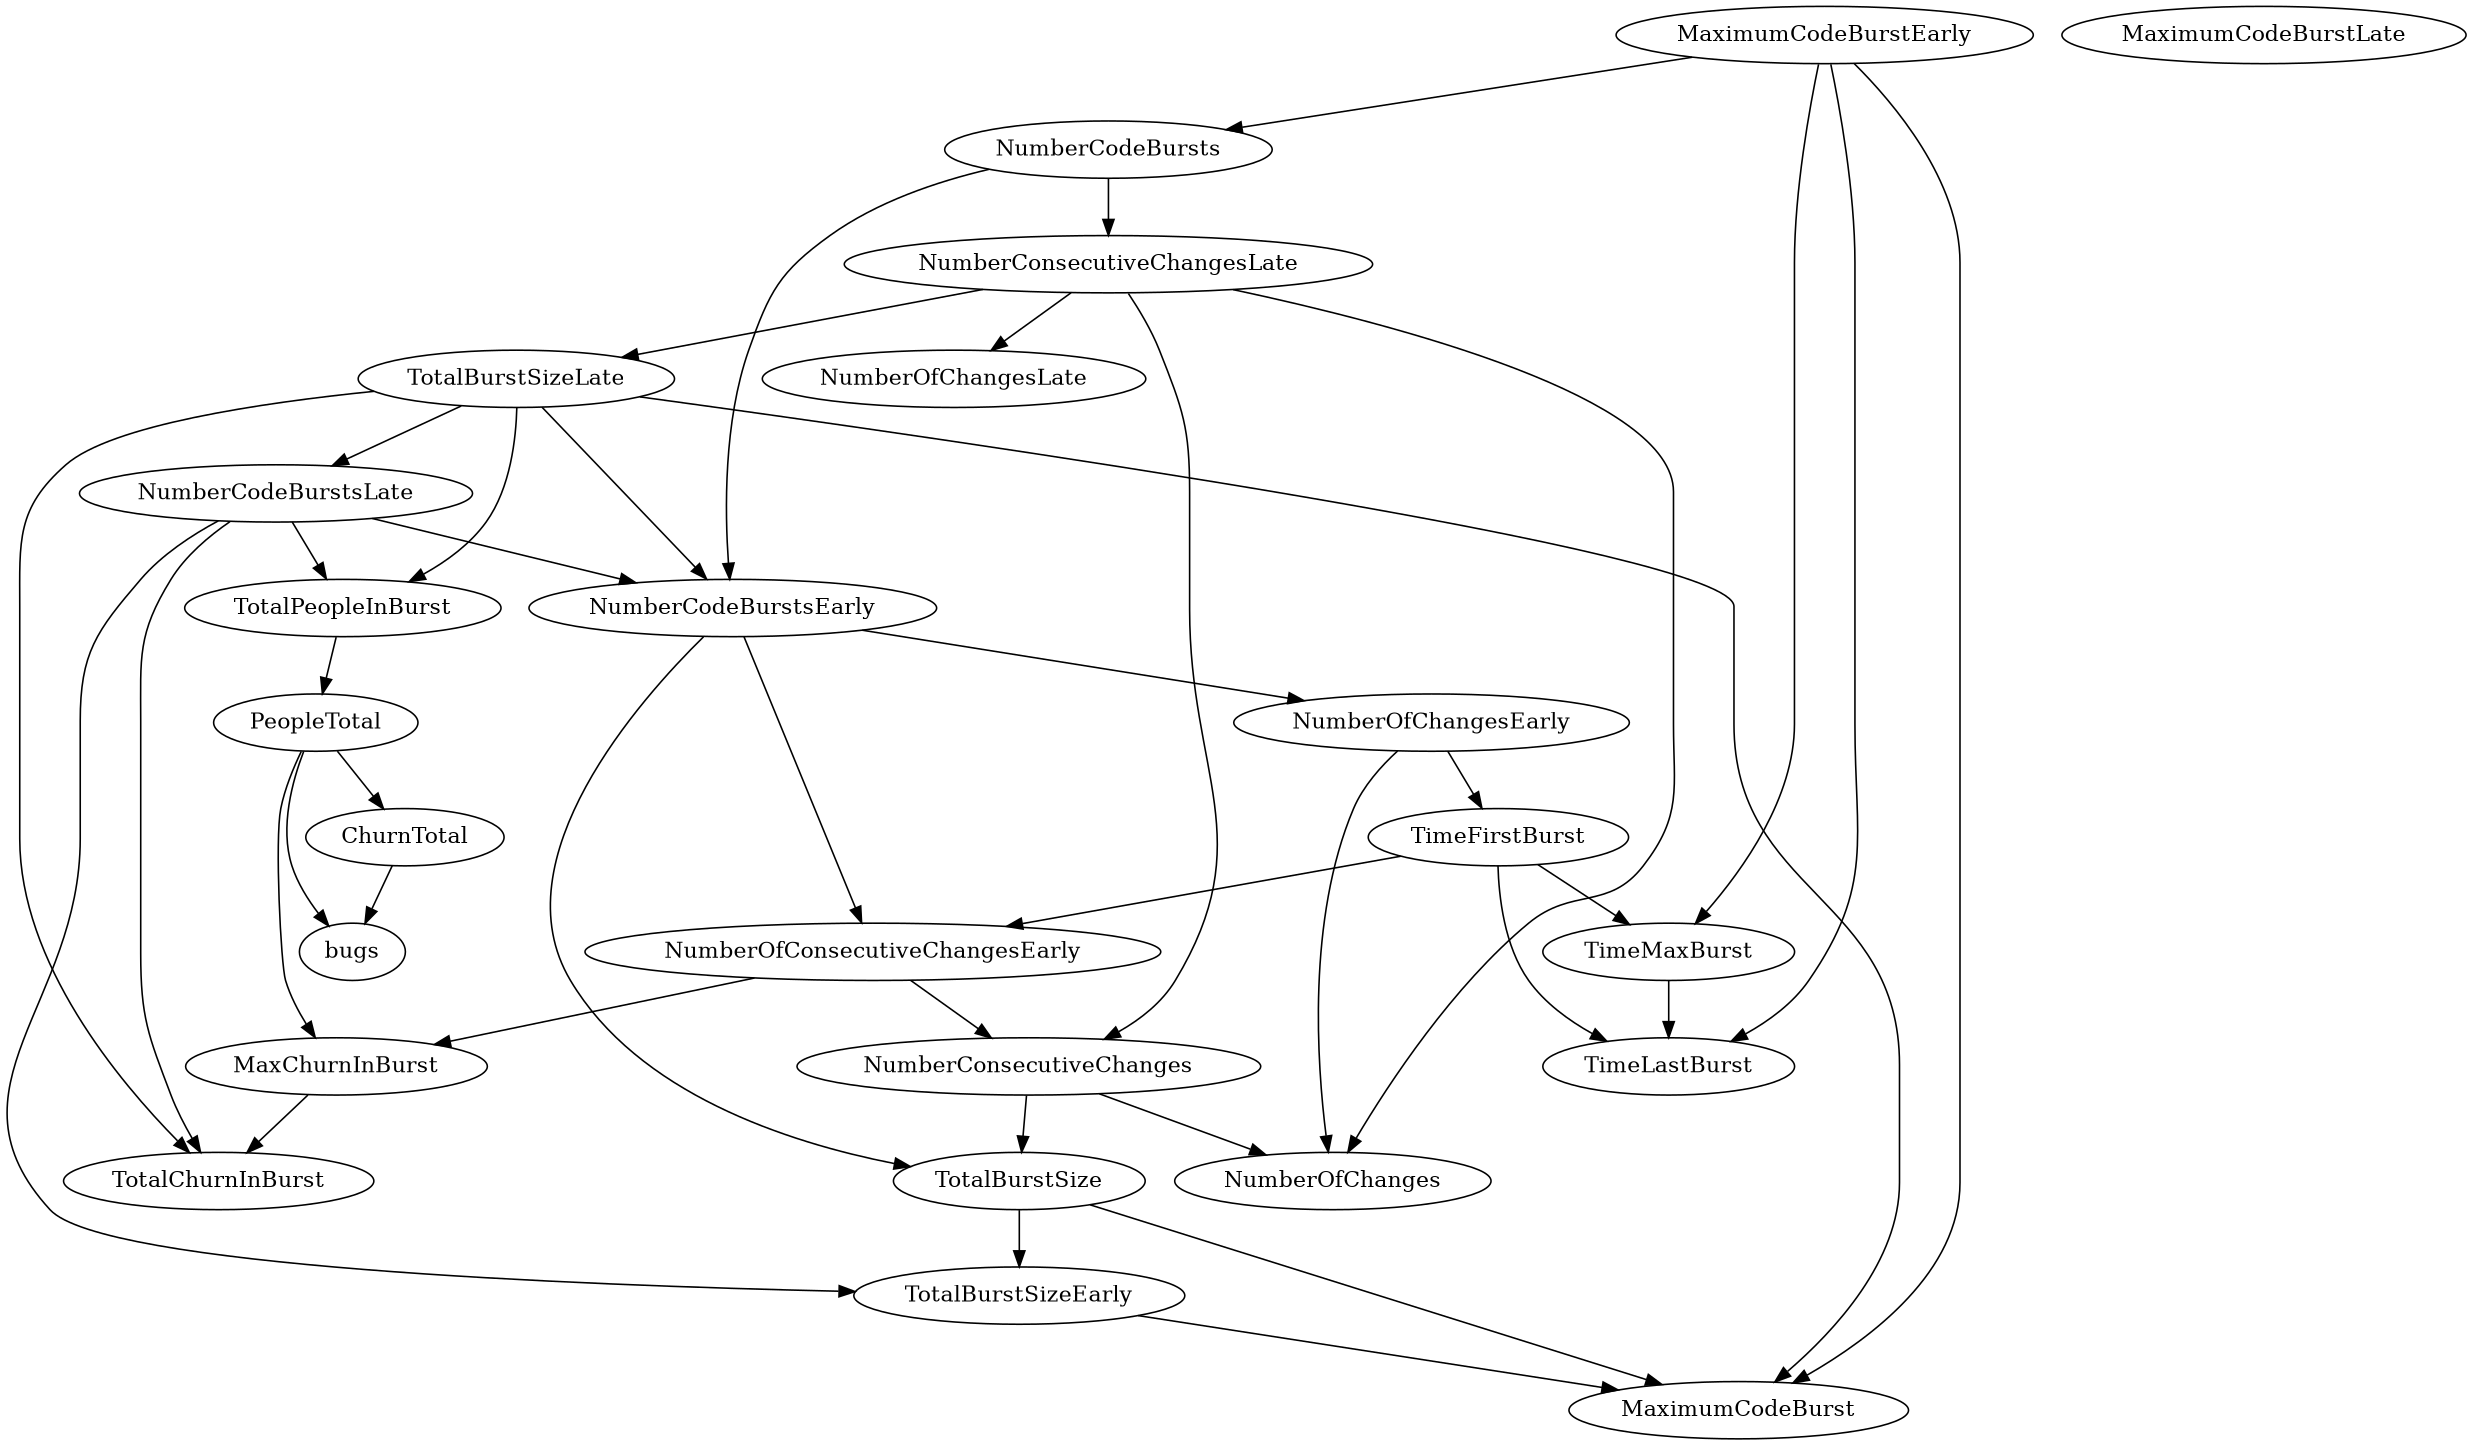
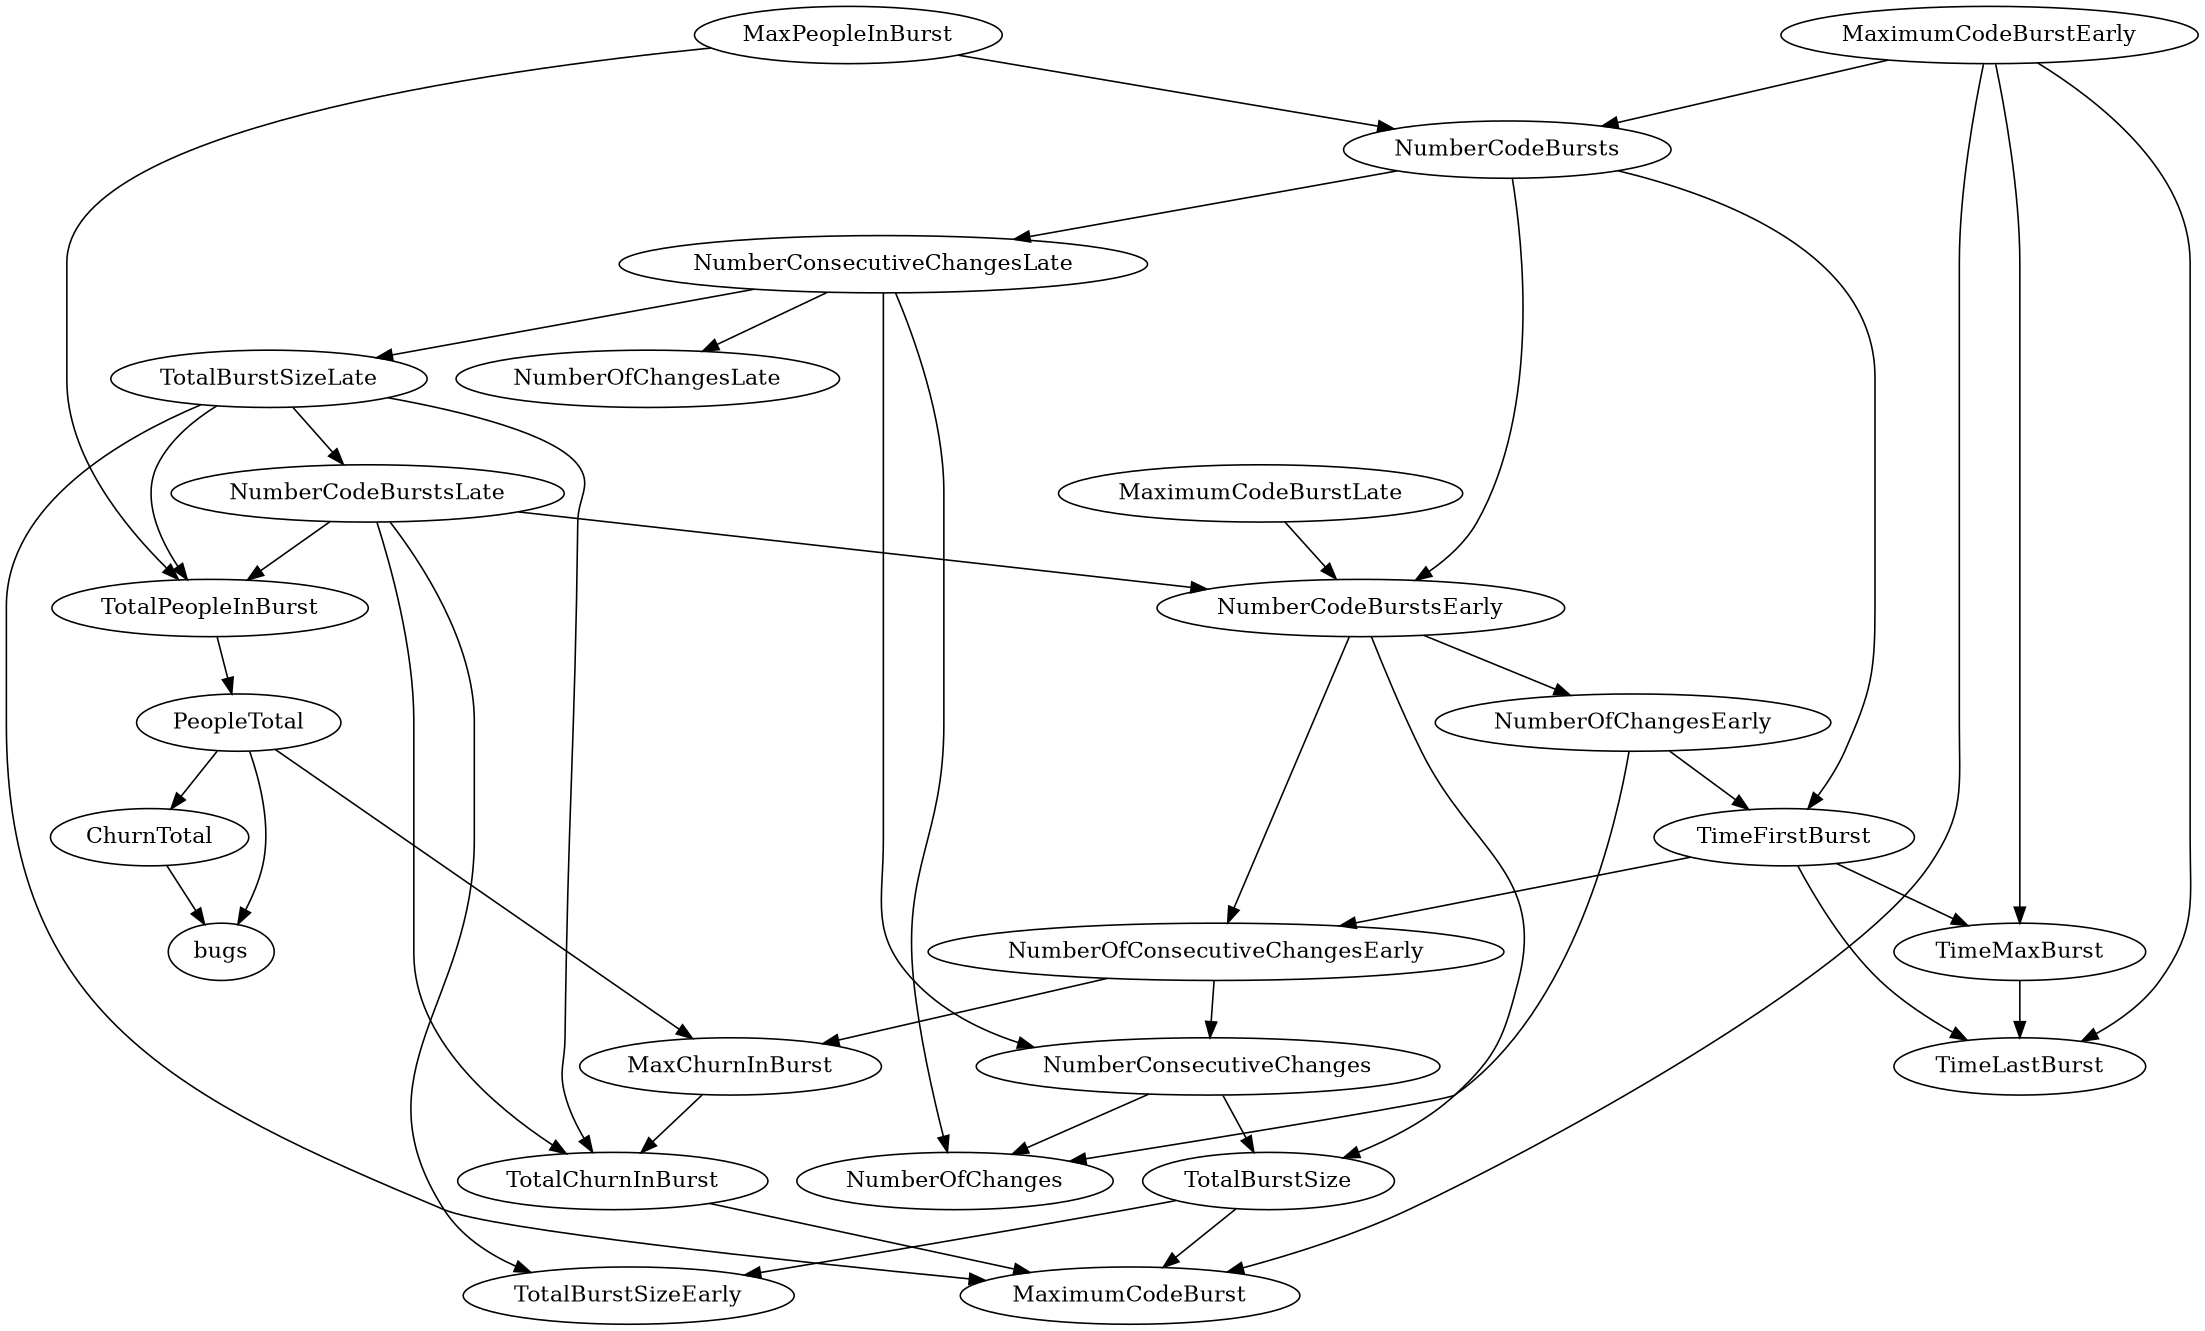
node "MaxPeopleInBurst": added
edge "NumberCodeBursts" -> "TimeFirstBurst": added
edge "TotalBurstSizeLate" -> "NumberCodeBurstsEarly": now "MaximumCodeBurstLate" -> "NumberCodeBurstsEarly"
edge "TotalBurstSizeEarly" -> "MaximumCodeBurst": now "TotalChurnInBurst" -> "MaximumCodeBurst"
